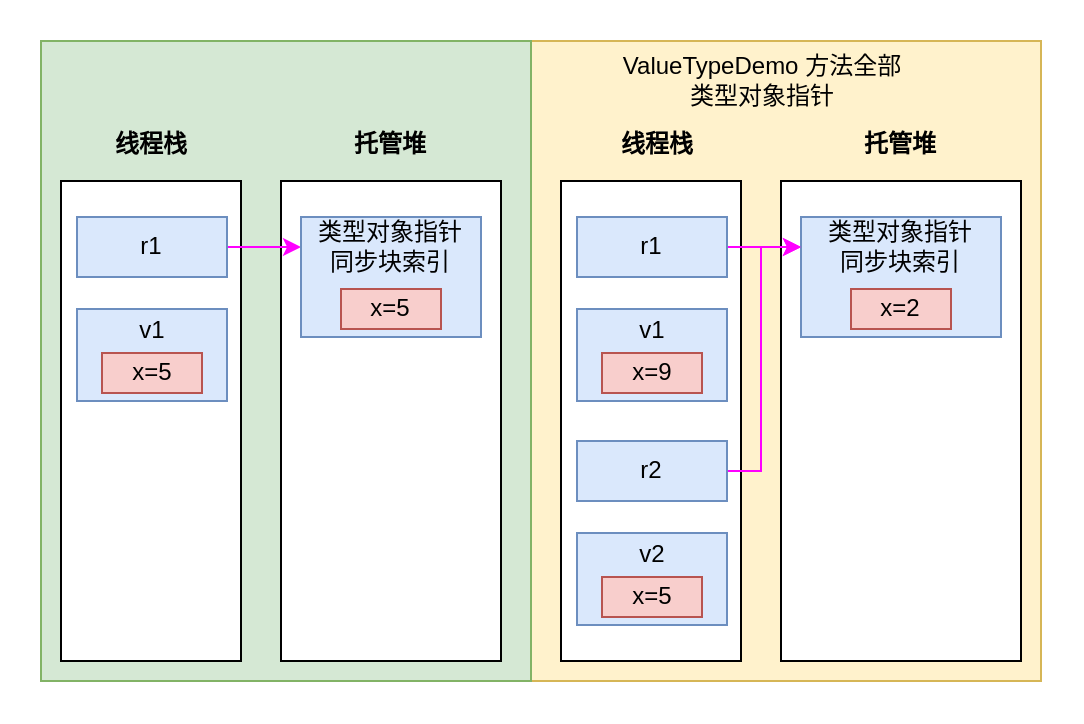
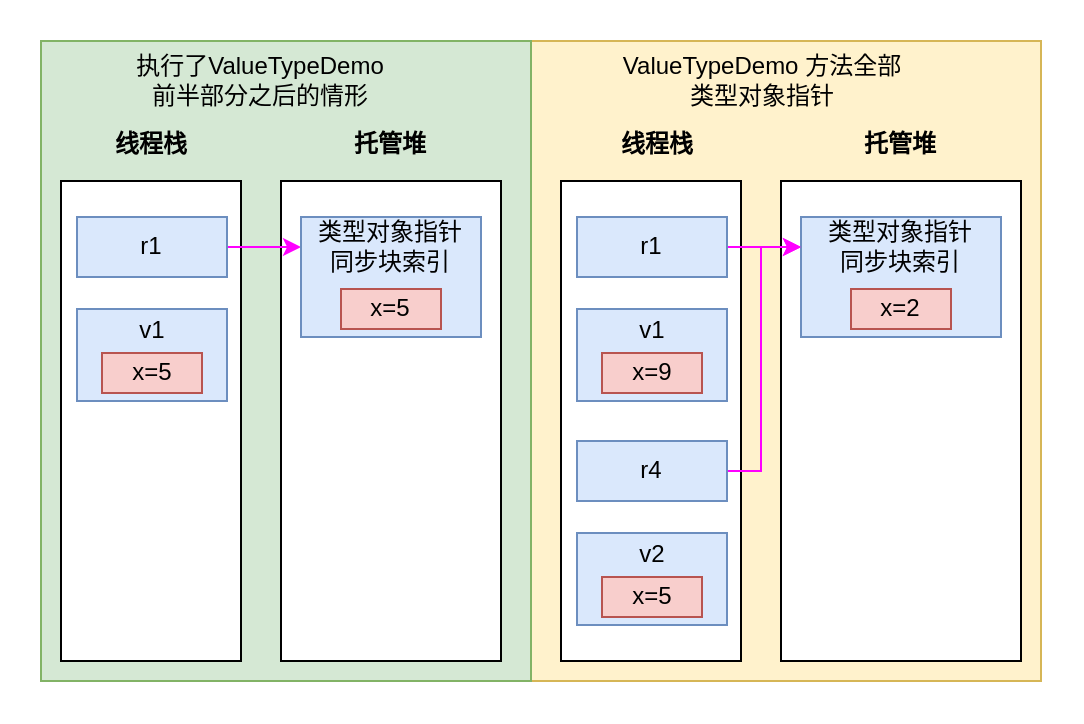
node "执行了ValueTypeDemo 前半部分之后的情形": added
node "r2": label "r2" -> "r4"
